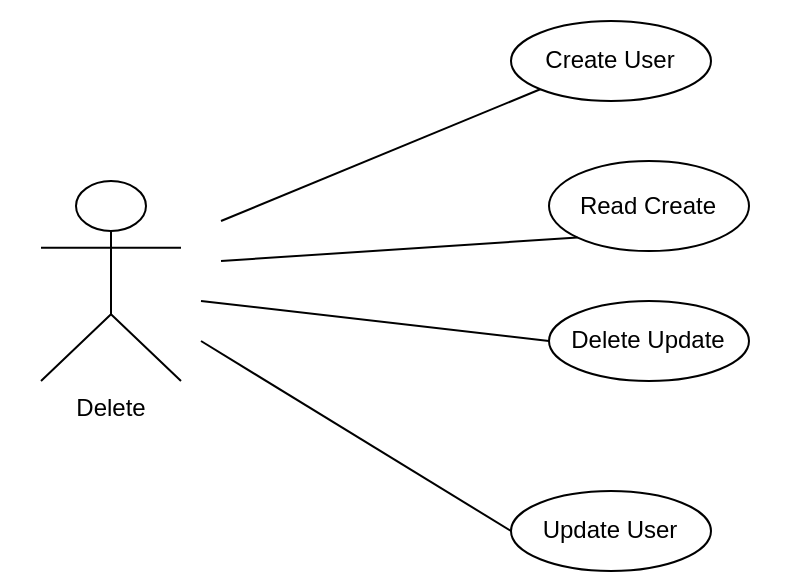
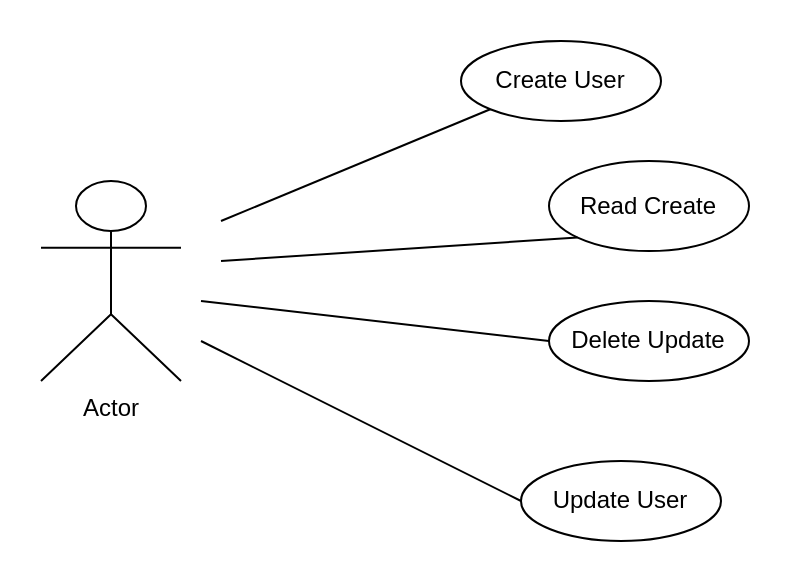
node "Create User": moved (611, 61) -> (561, 81)
node "Delete": label "Delete" -> "Actor"
node "Update User": moved (611, 531) -> (621, 501)
